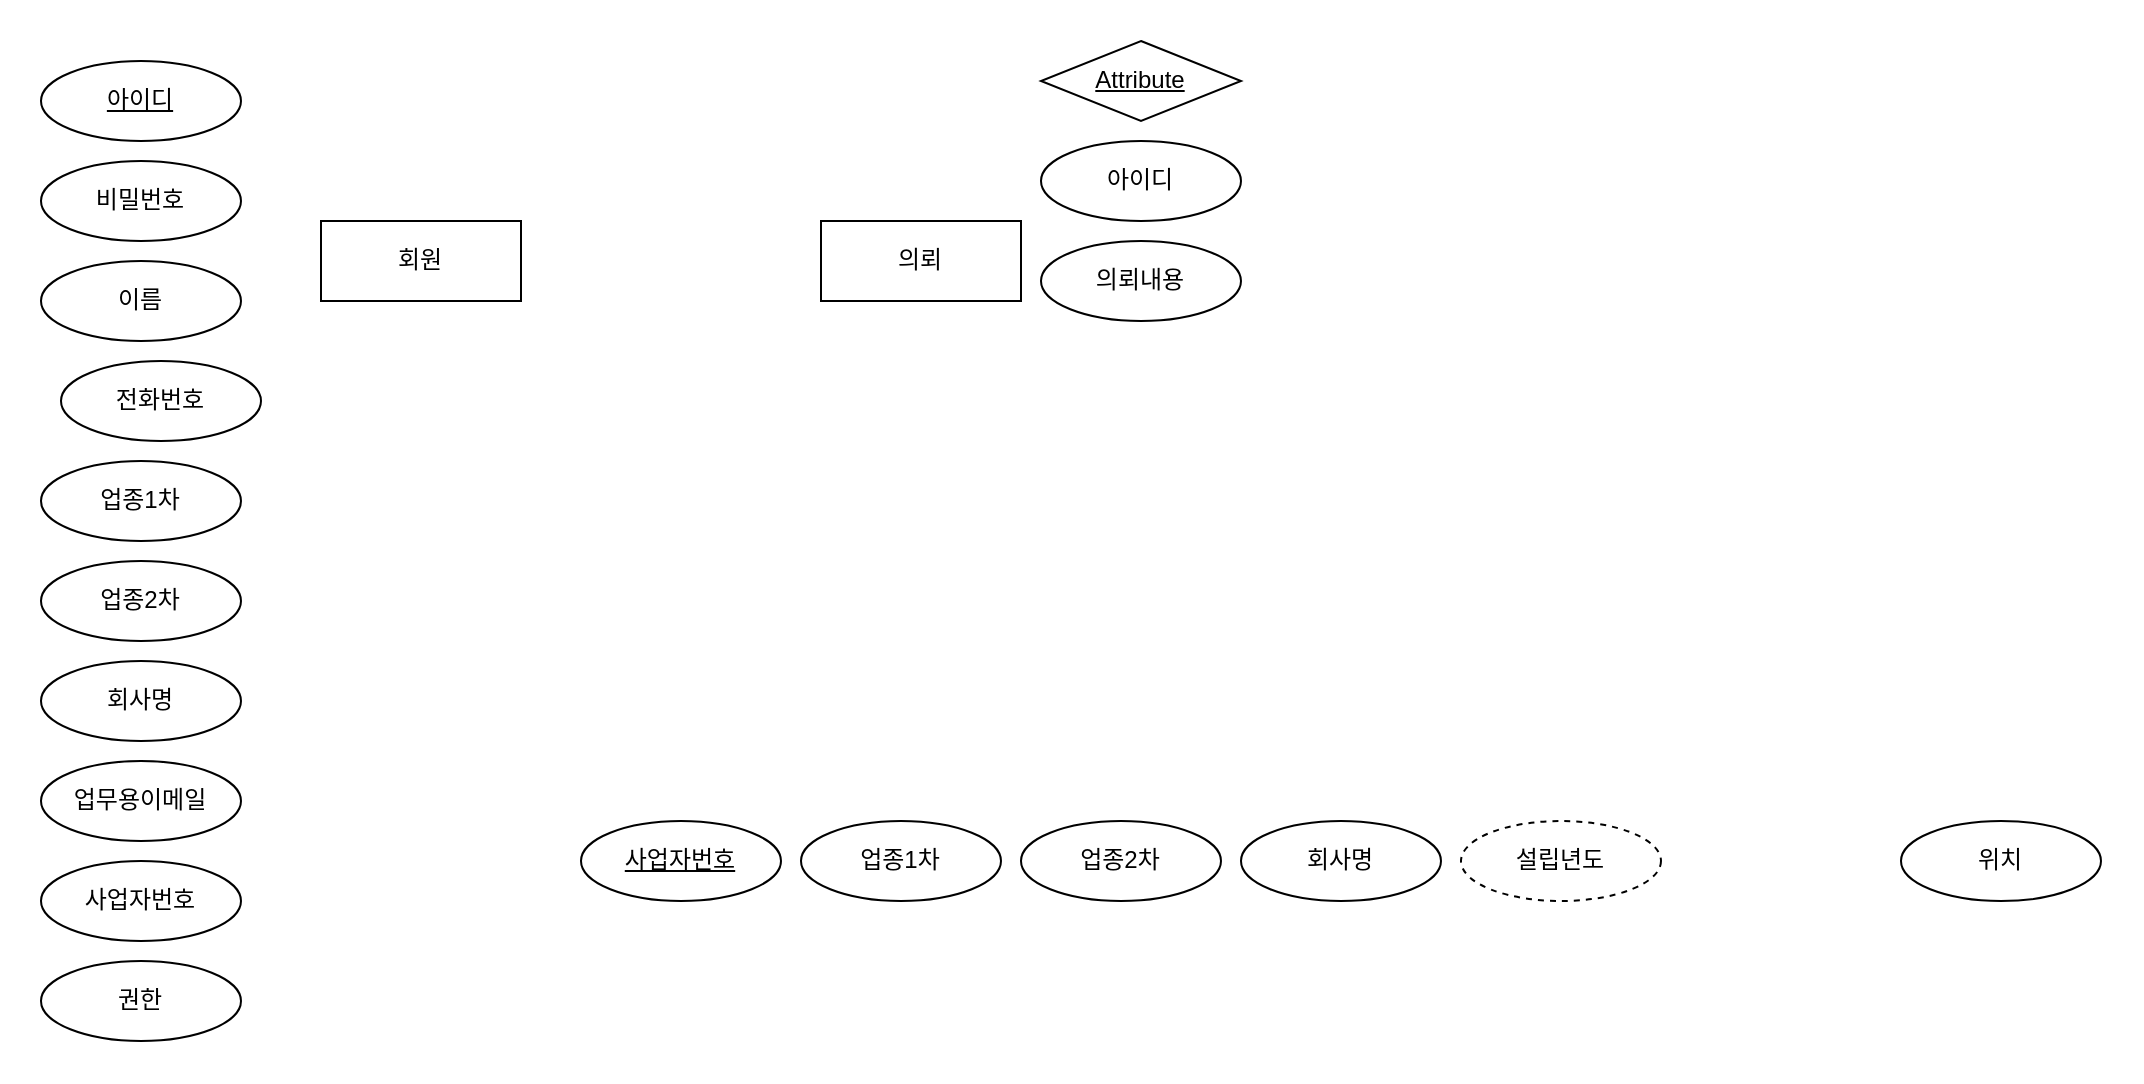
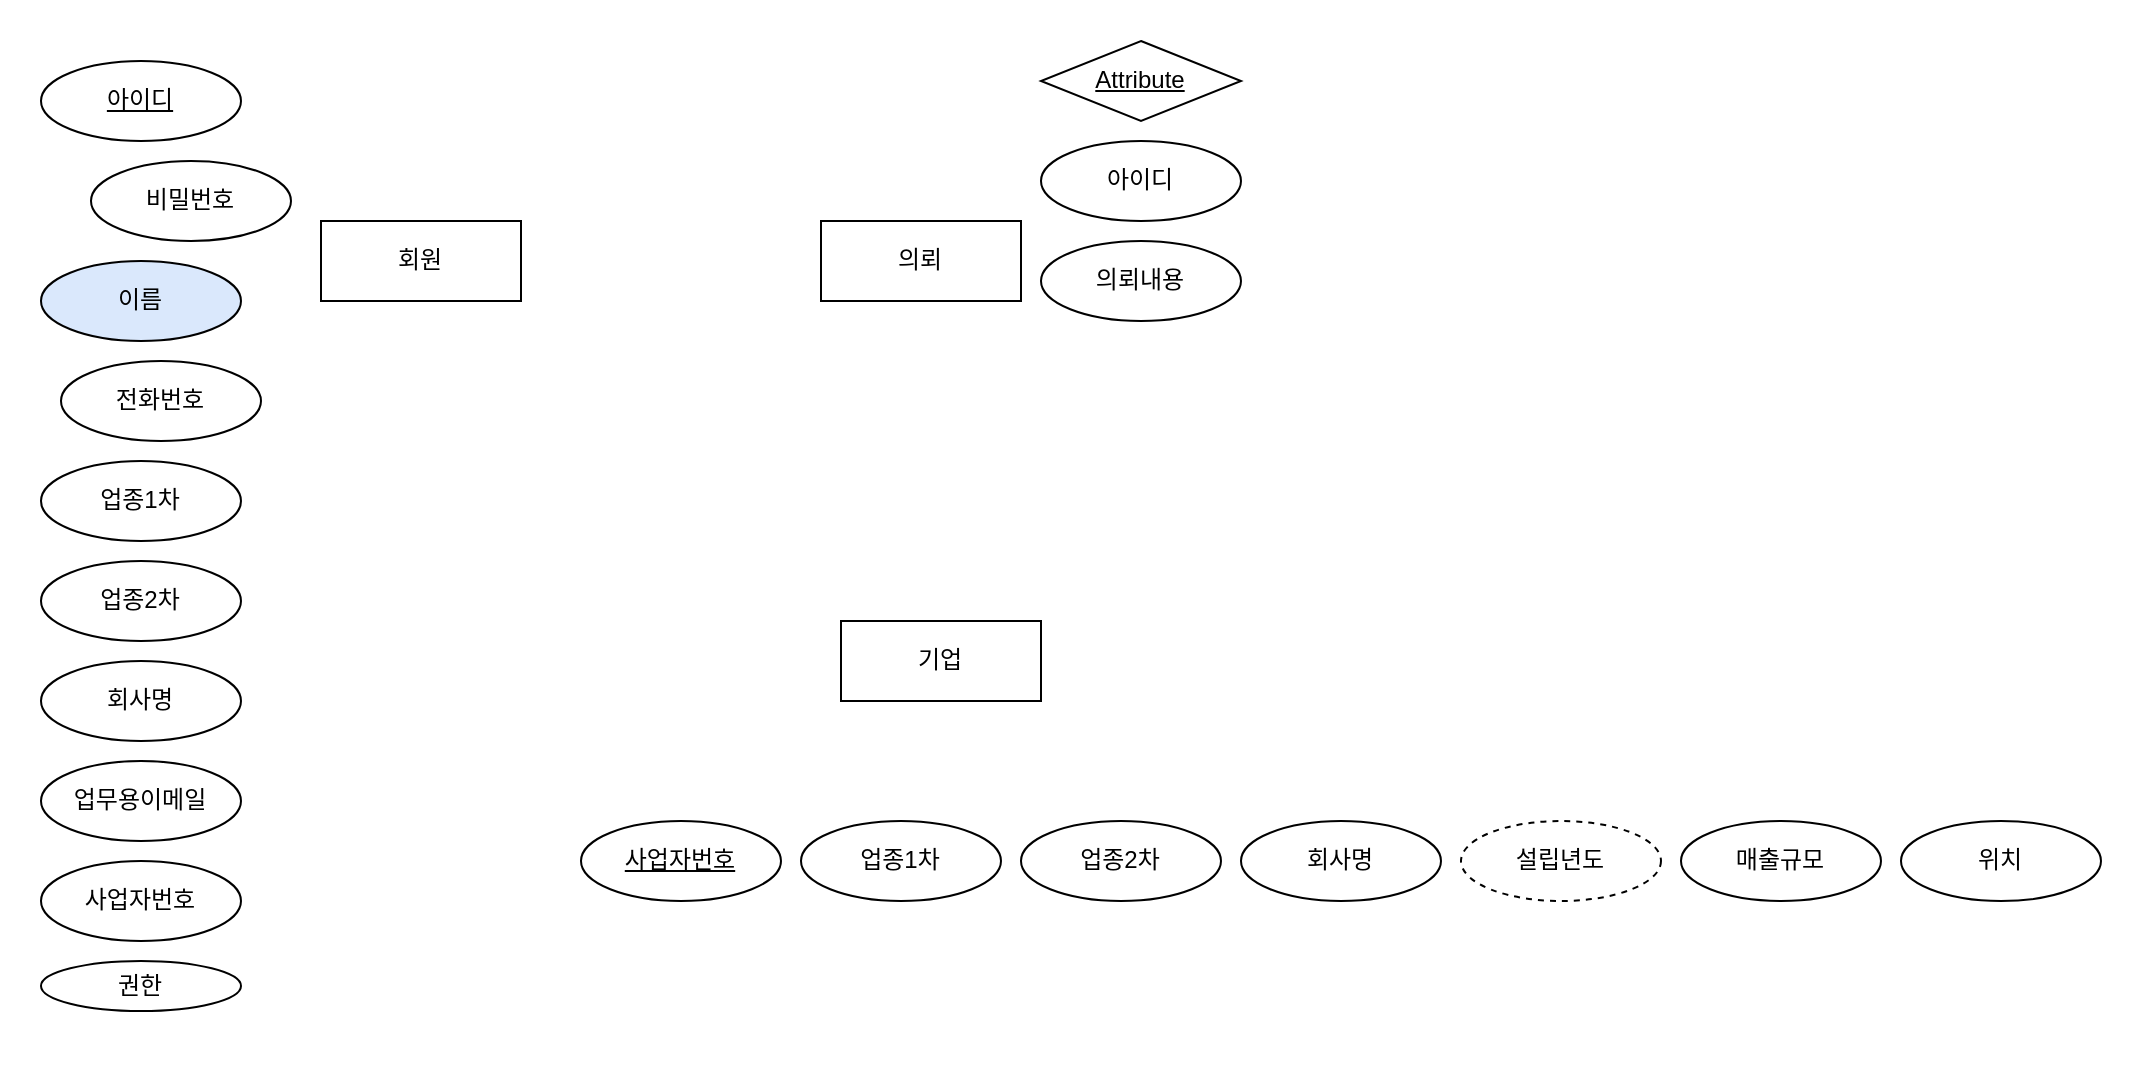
node "비밀번호": moved (141, 201) -> (191, 201)
node "이름": fillcolor #ffffff -> #dae8fc
node "기업": added
node "매출규모": added
node "권한": size 200x80 -> 200x50
